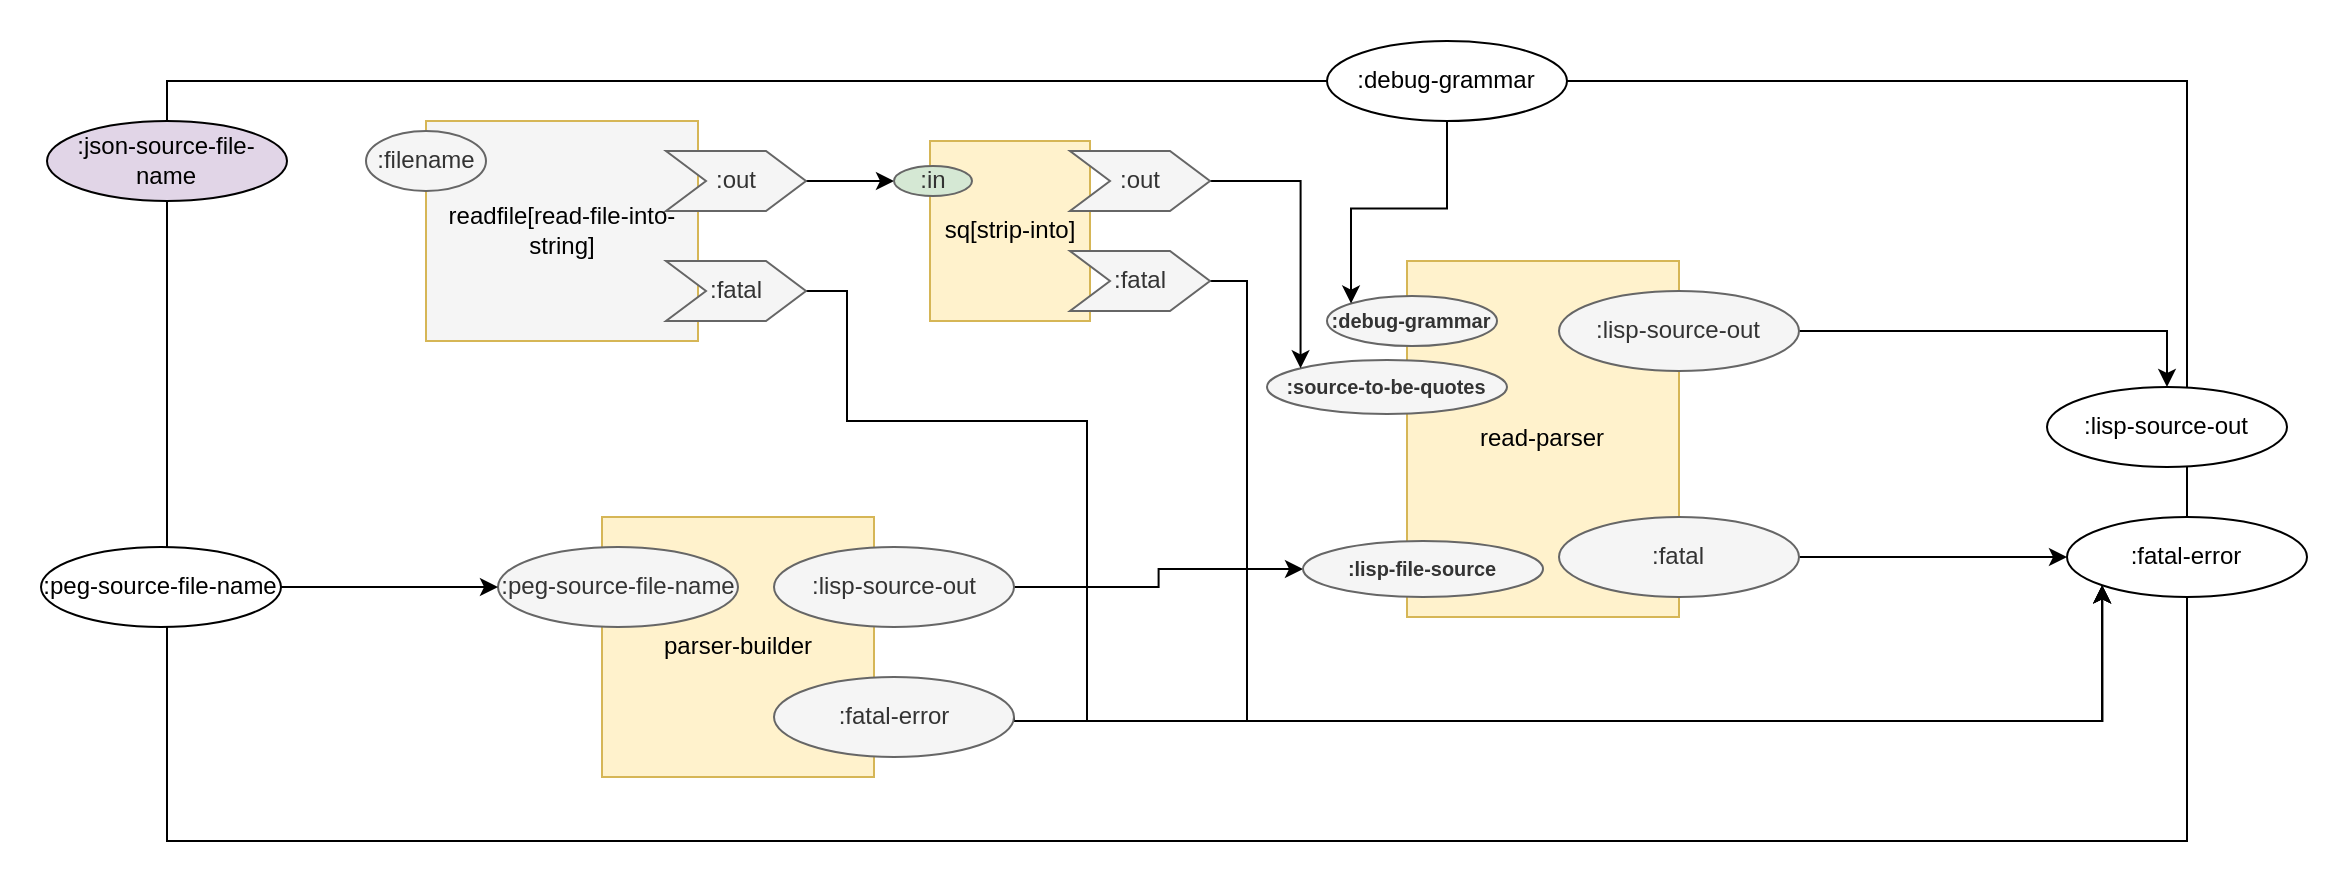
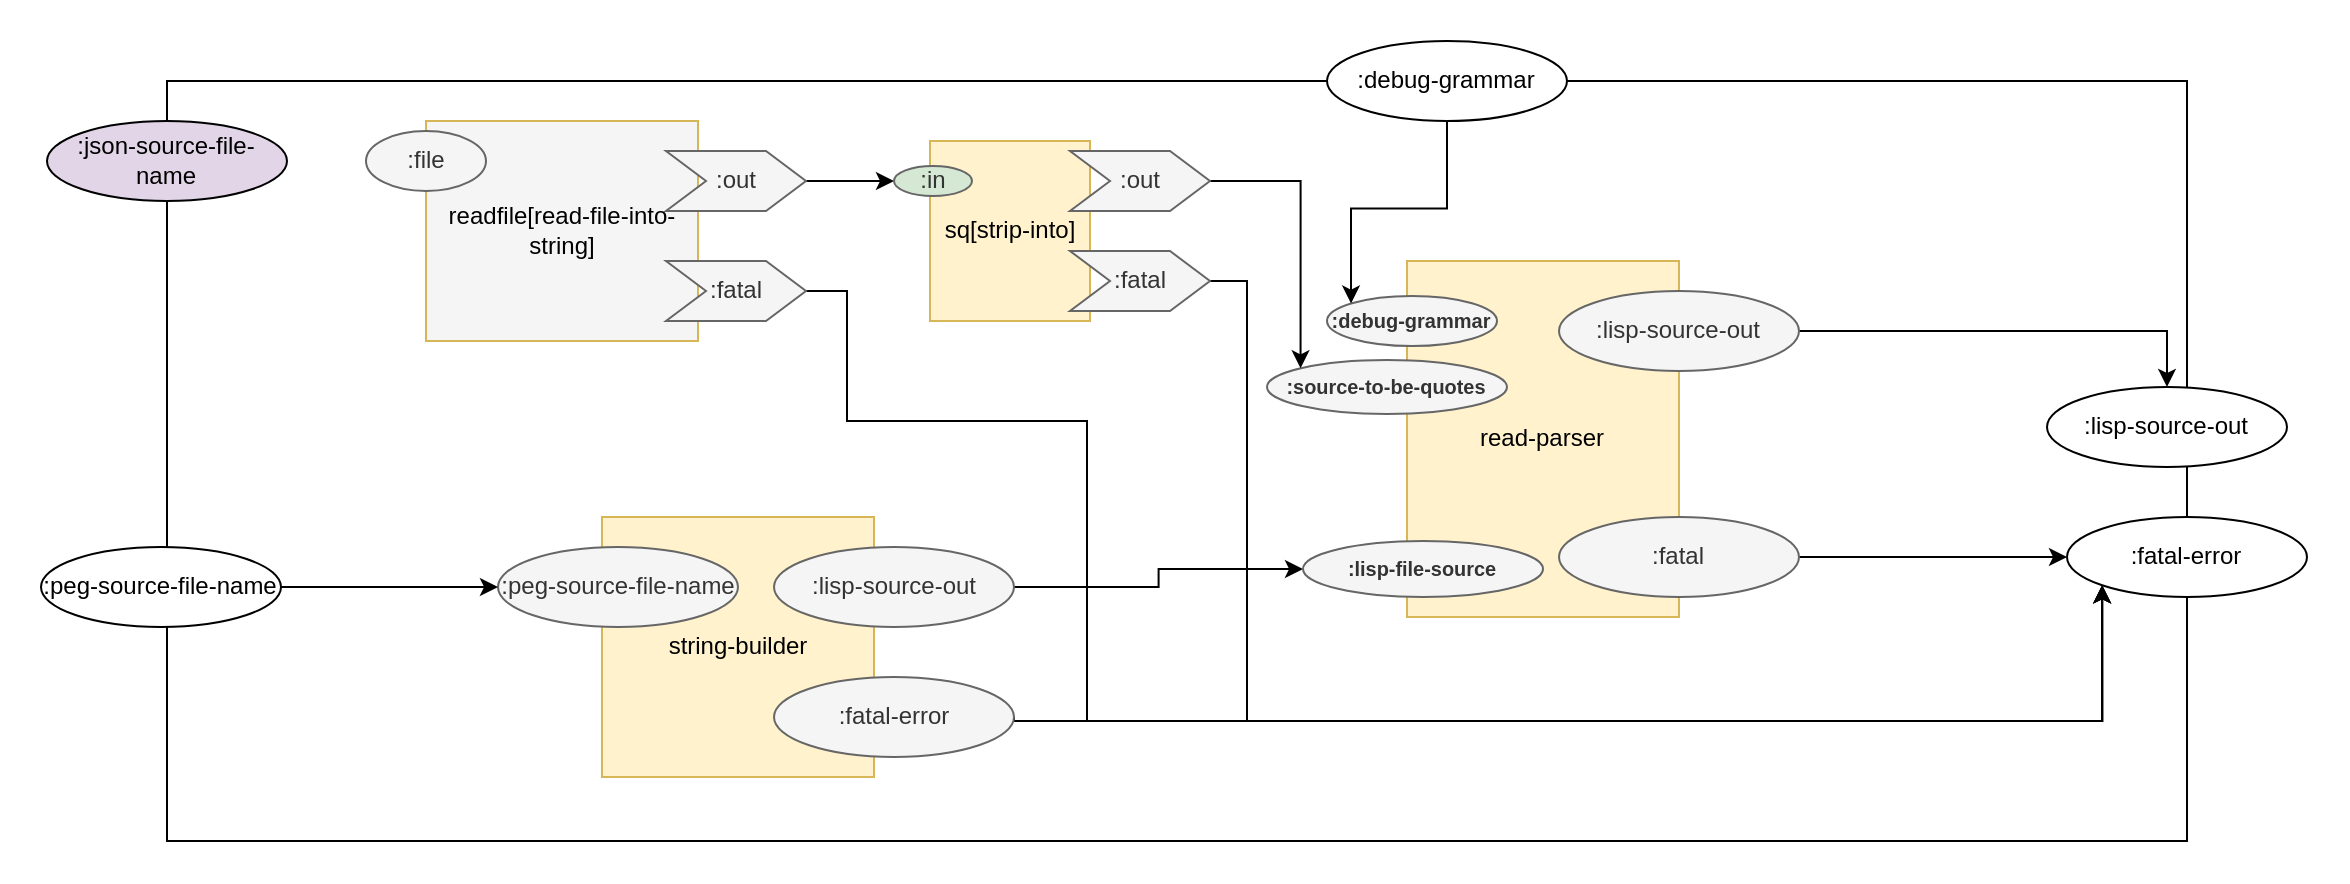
node ":filename": label ":filename" -> ":file"
node "parser-builder": label "parser-builder" -> "string-builder"
